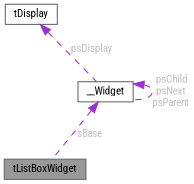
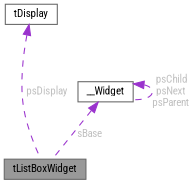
edge "__Widget" -> "tDisplay": now "tListBoxWidget" -> "tDisplay"
